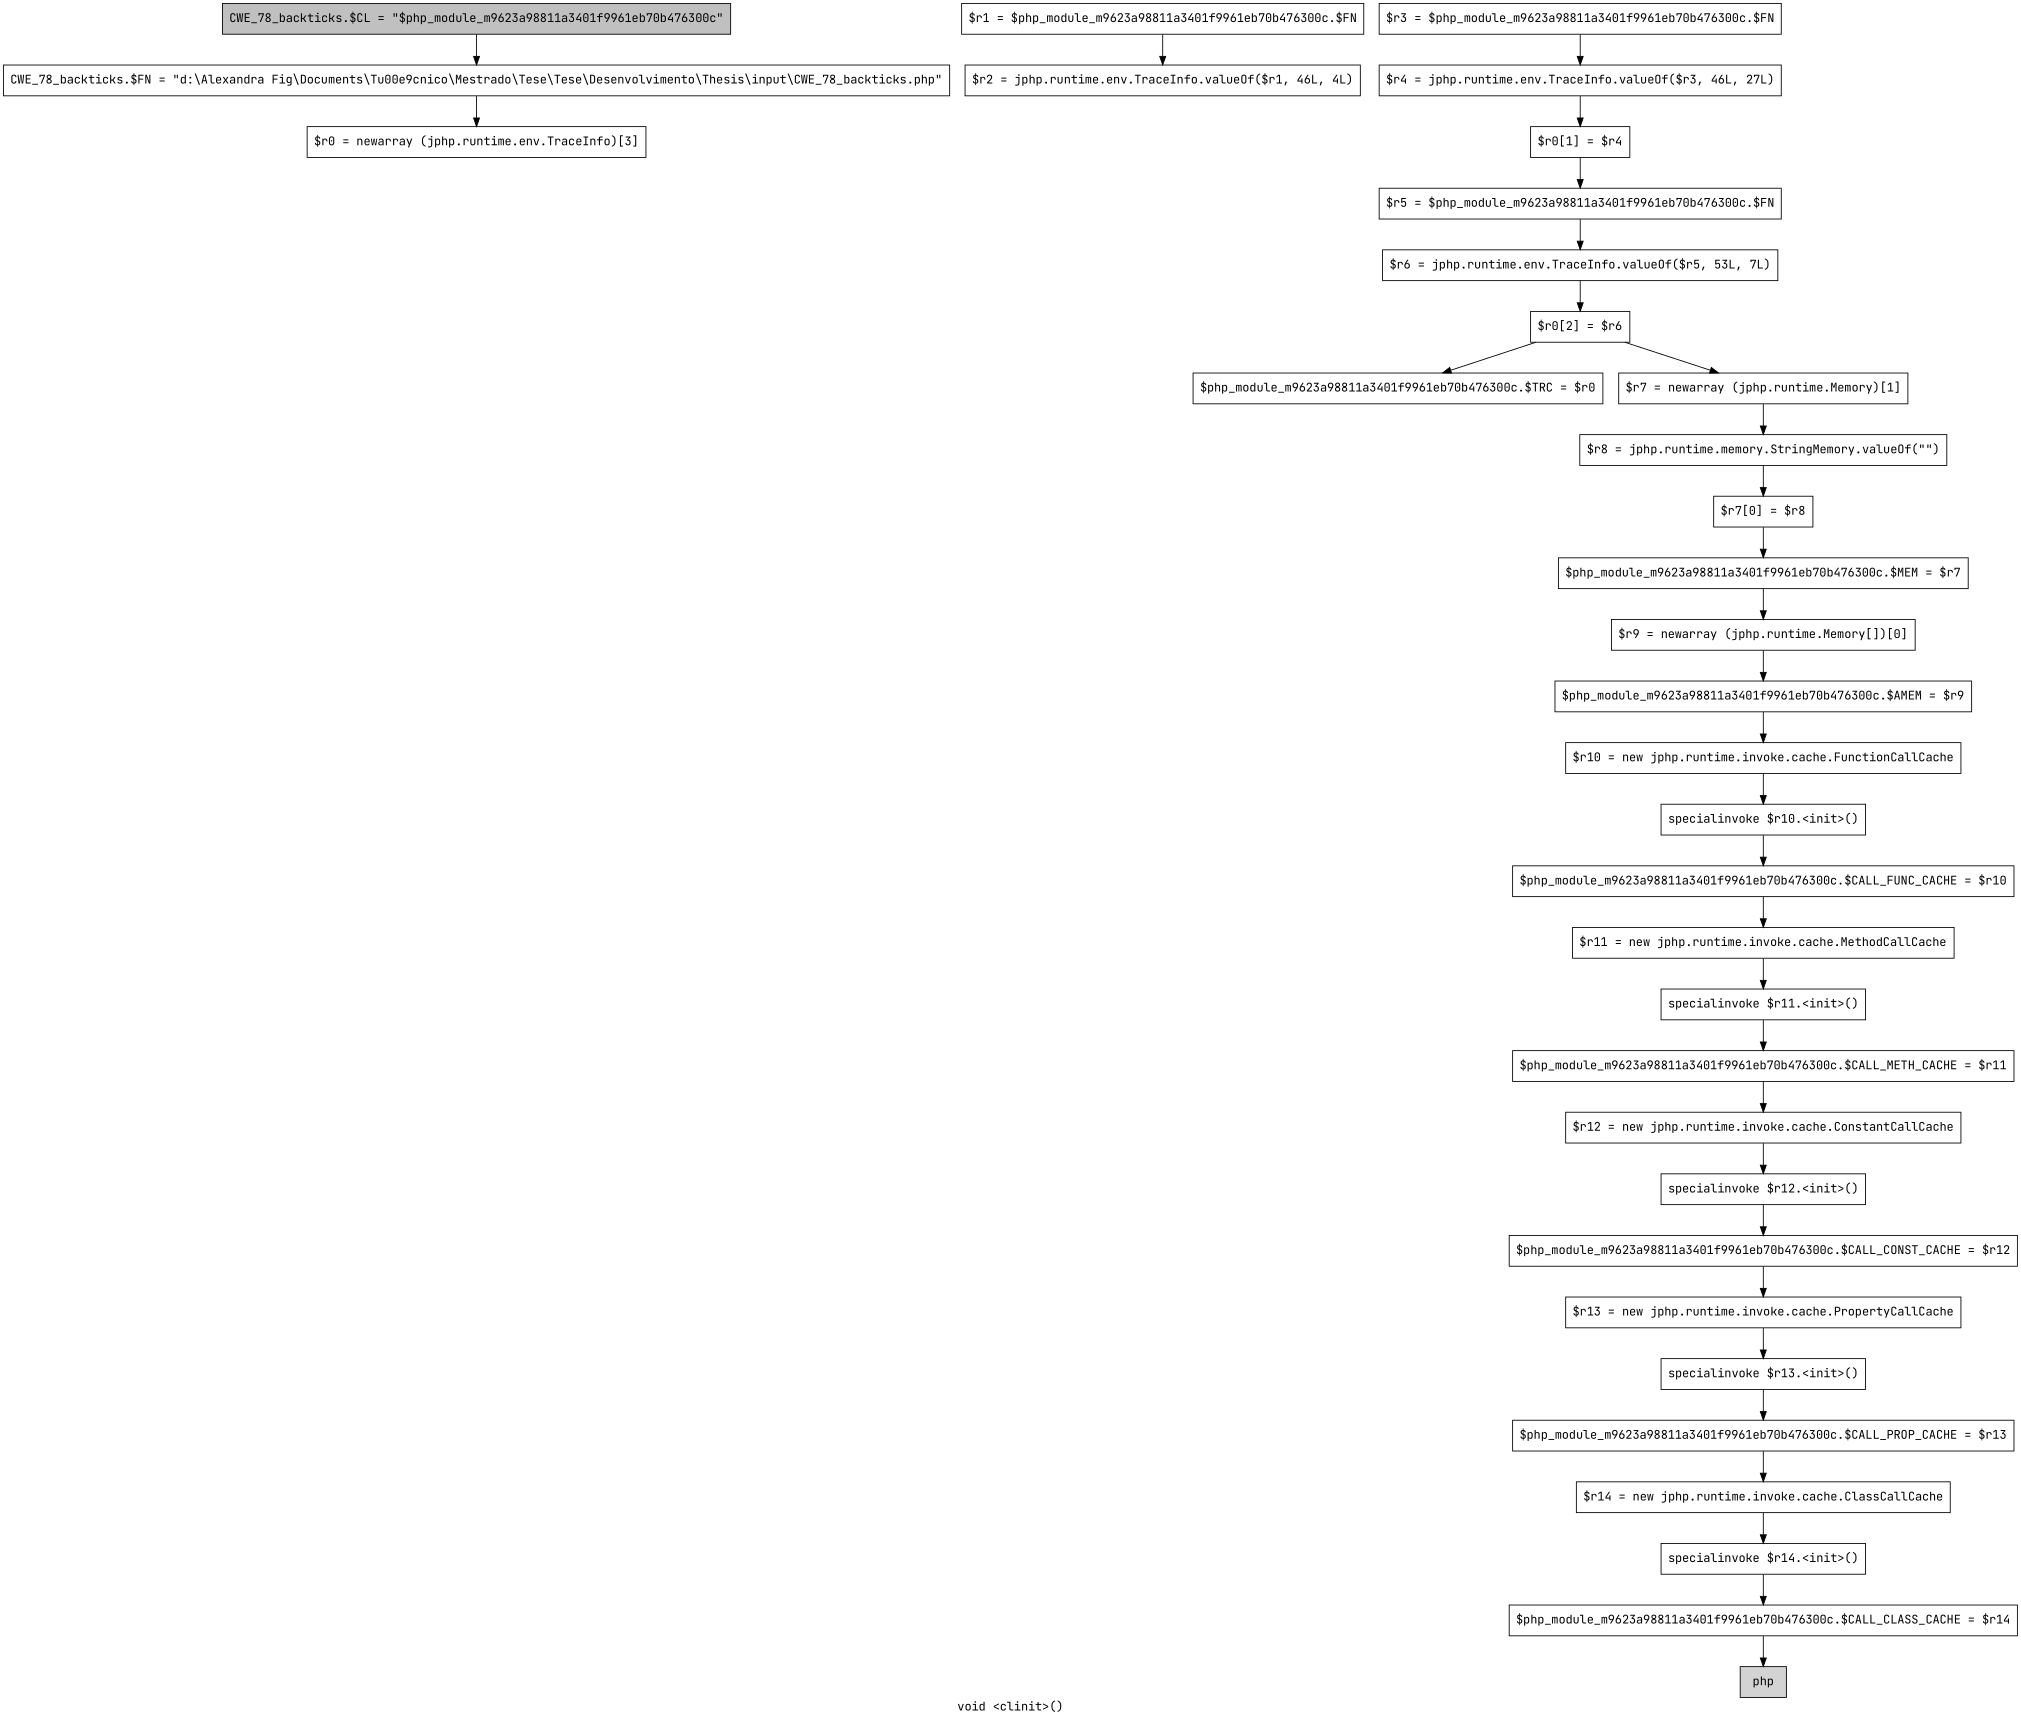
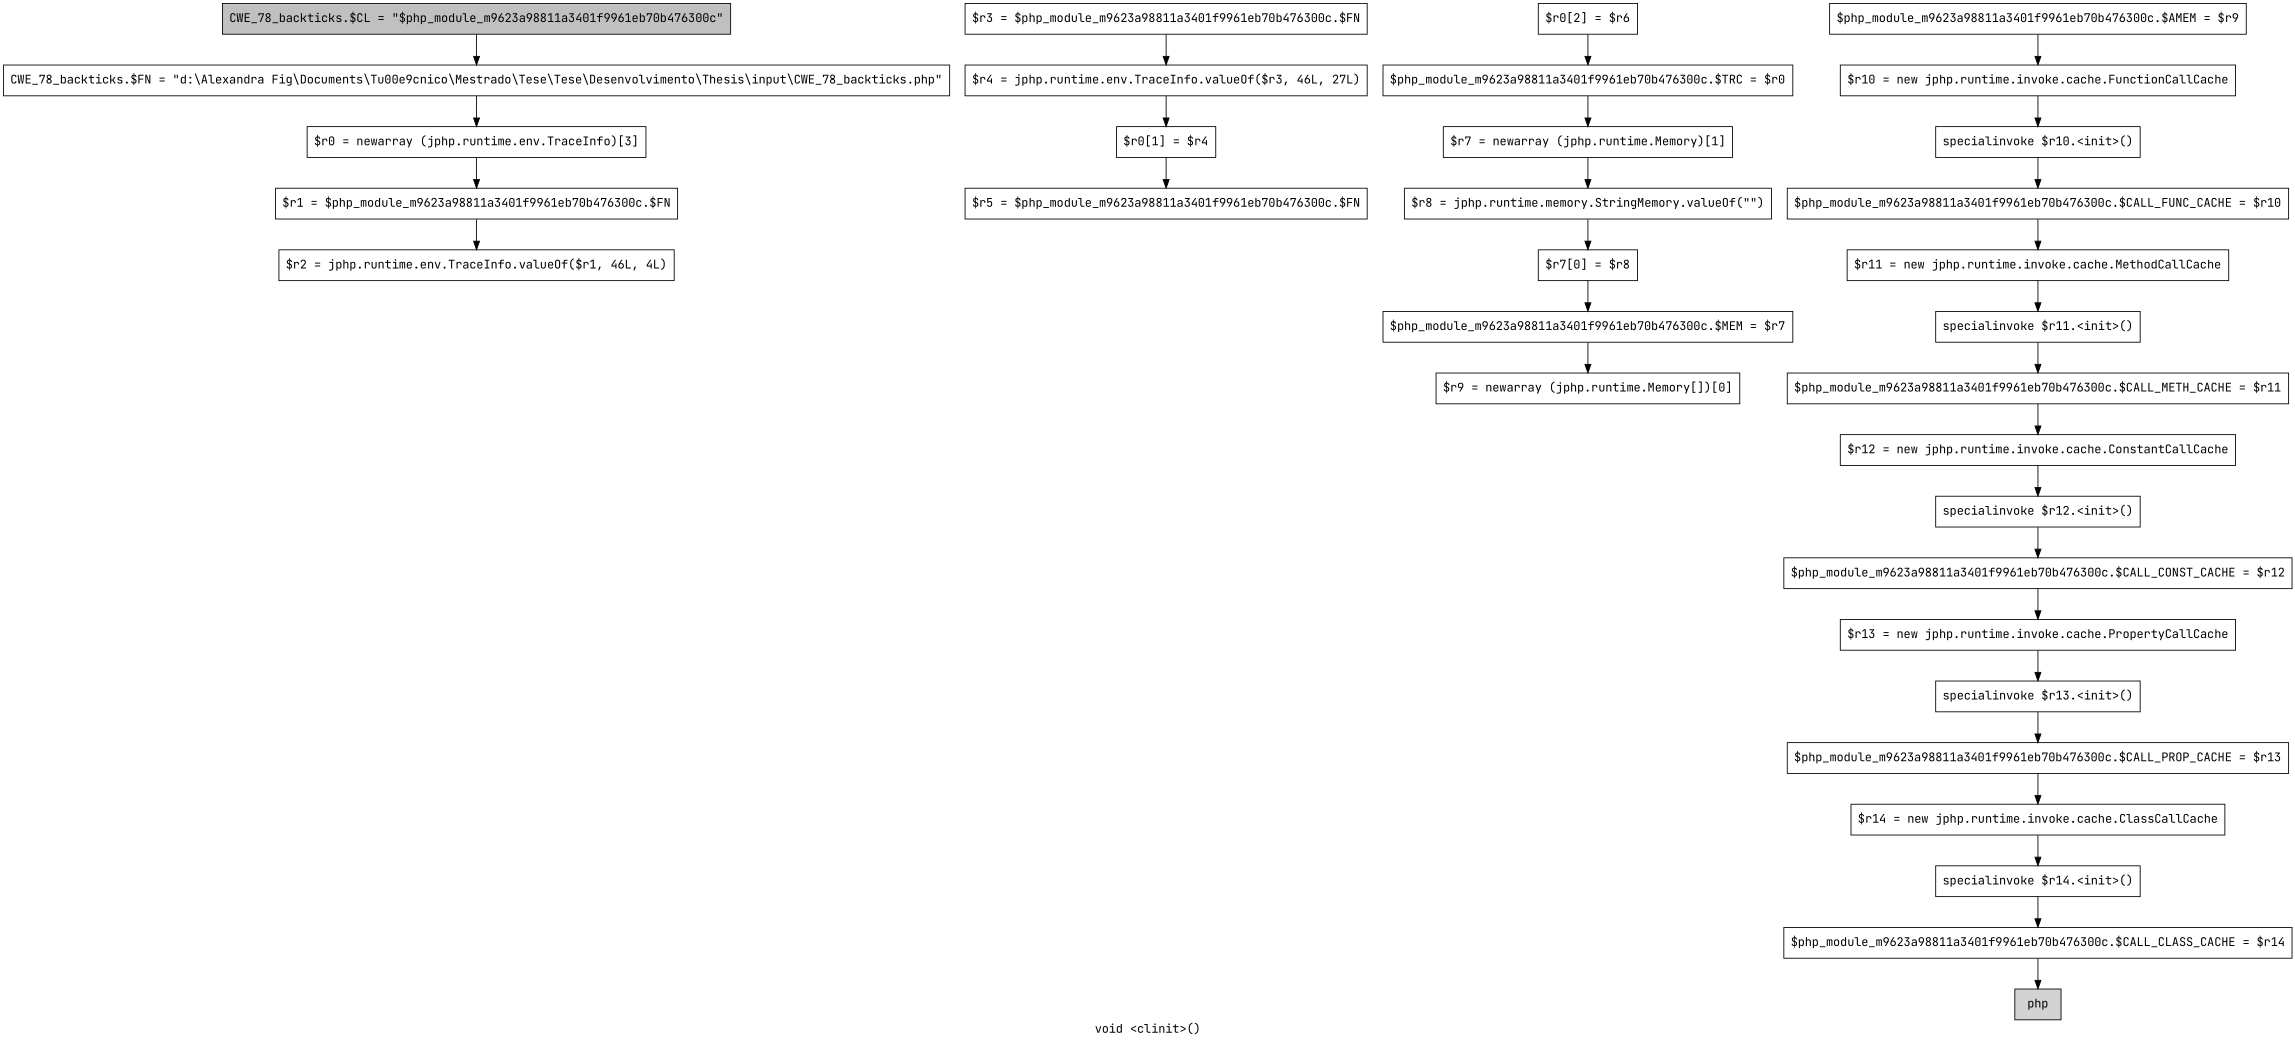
edge "$r0 = newarray (jphp.runtime.env.TraceInfo)[3]" -> "$r1 = $php_module_m9623a98811a3401f9961eb70b476300c.$FN": added
node "$r6 = jphp.runtime.env.TraceInfo.valueOf($r5, 53L, 7L)": removed
edge "$r0[2] = $r6" -> "$r7 = newarray (jphp.runtime.Memory)[1]": now "$php_module_m9623a98811a3401f9961eb70b476300c.$TRC = $r0" -> "$r7 = newarray (jphp.runtime.Memory)[1]"
edge "$r9 = newarray (jphp.runtime.Memory[])[0]" -> "$php_module_m9623a98811a3401f9961eb70b476300c.$AMEM = $r9": removed
